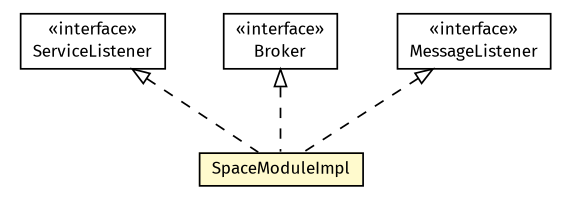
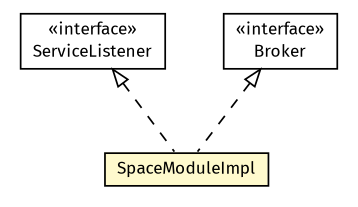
node "MessageListener": removed
